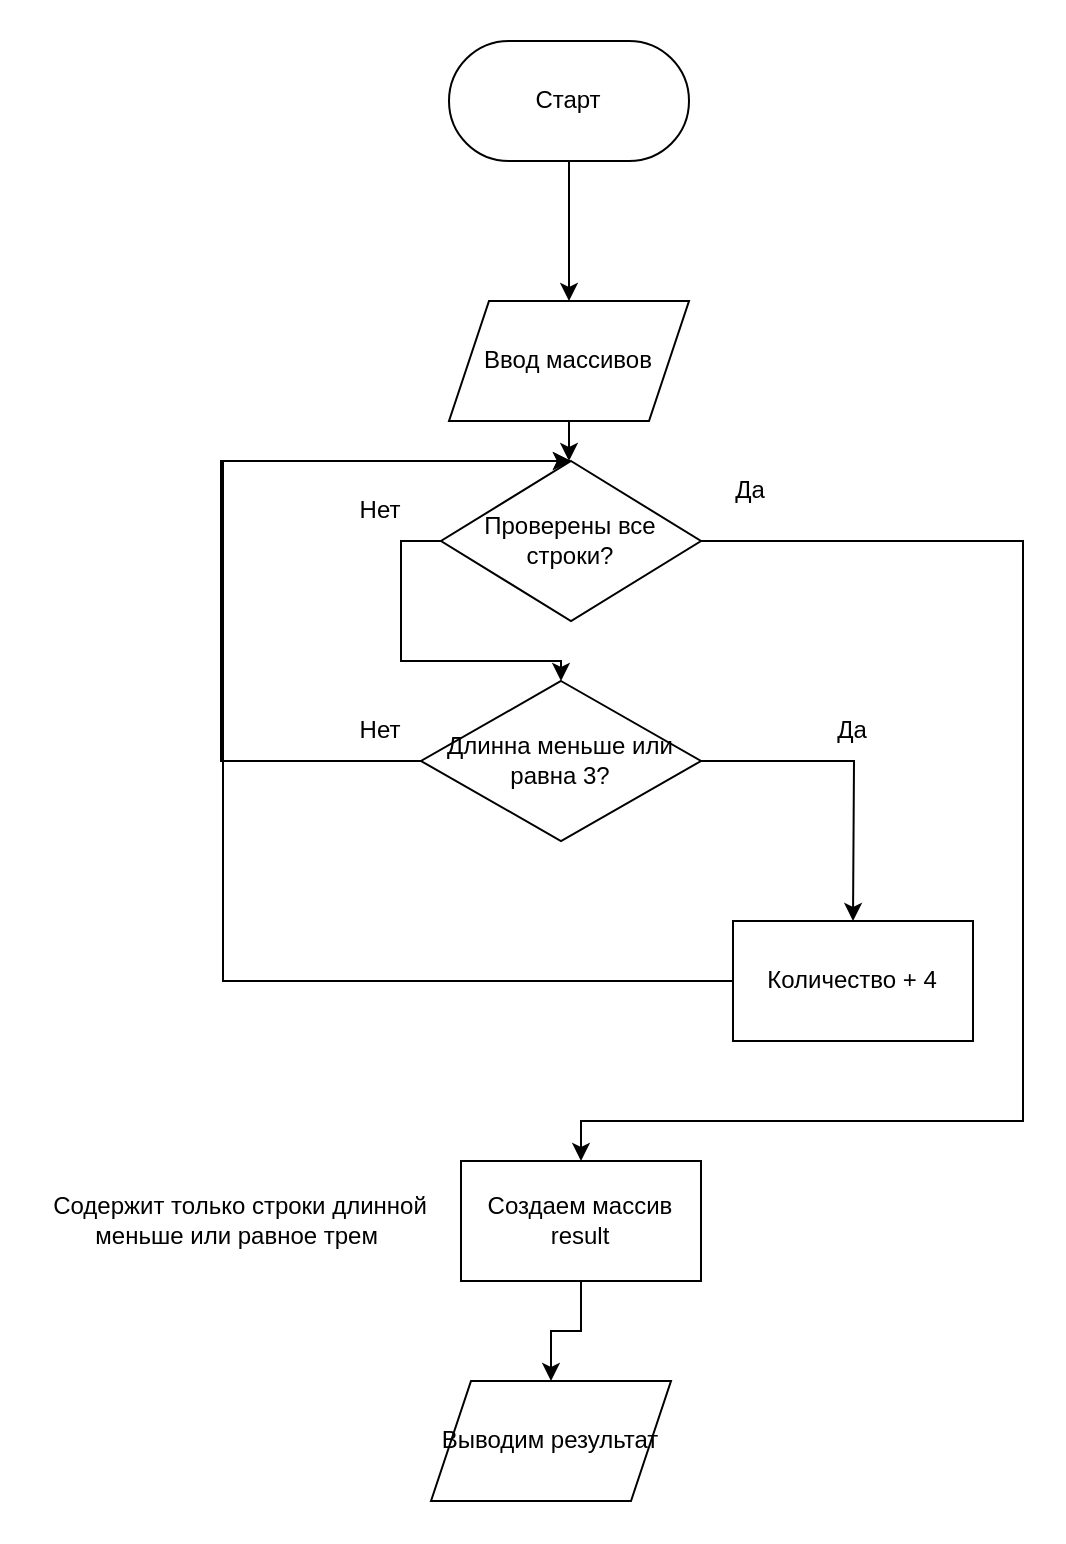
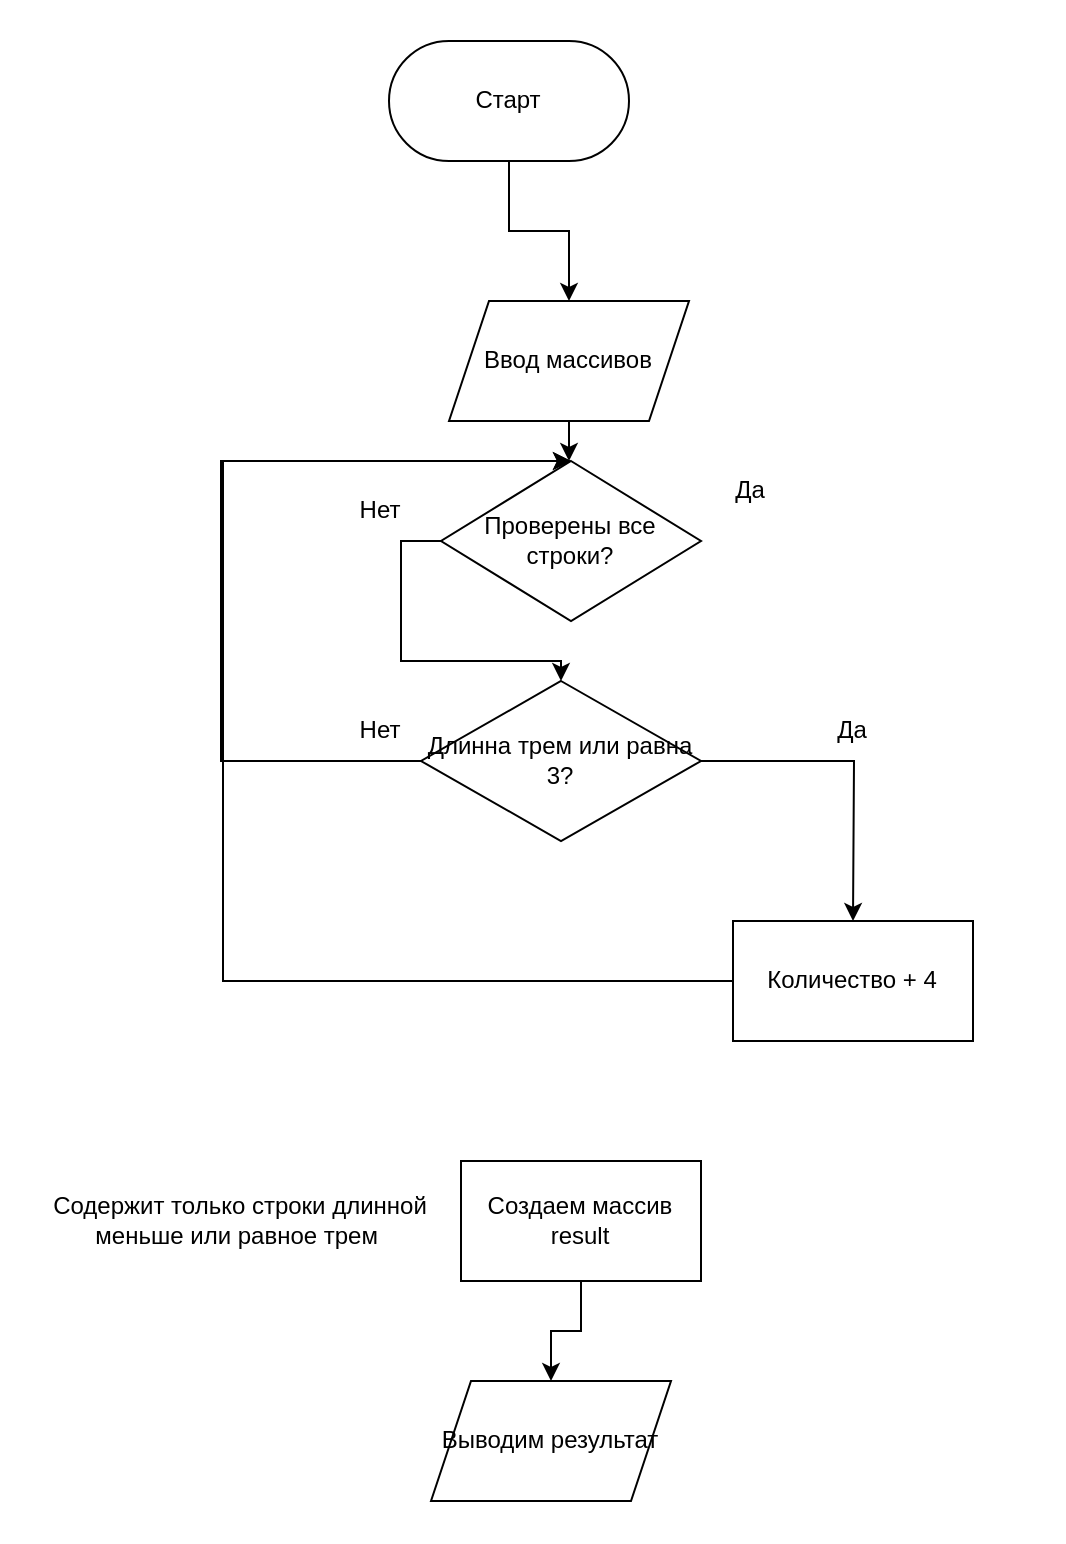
node "Старт": moved (569, 101) -> (509, 101)
node "Длинна меньше или равна 3?": label "Длинна меньше или равна 3?" -> "Длинна трем или равна 3?"
edge "Проверены все строки?" -> "Создаем массив result": removed
